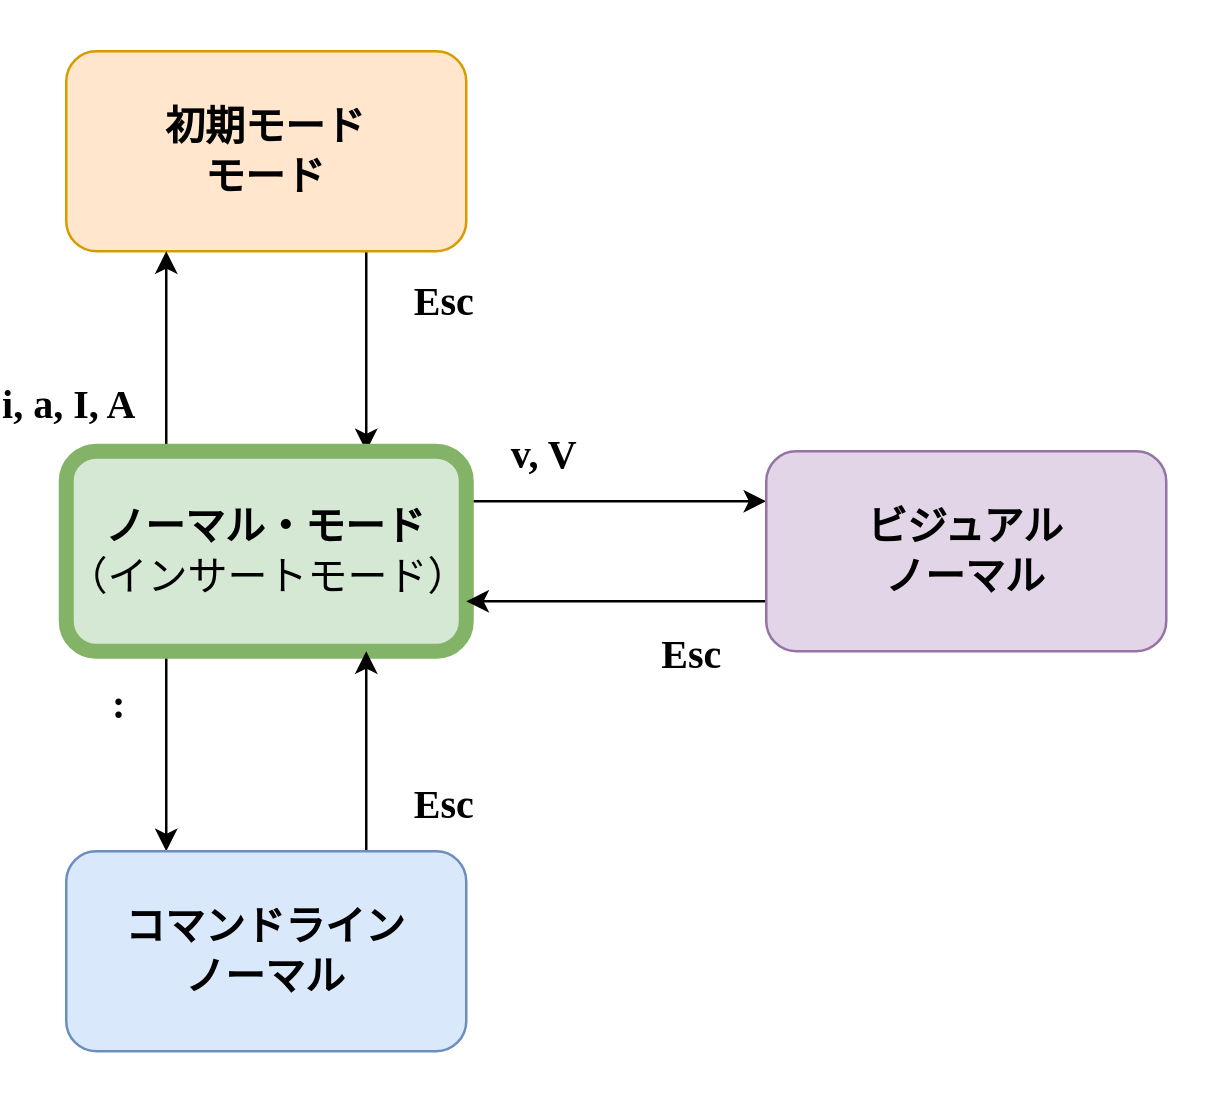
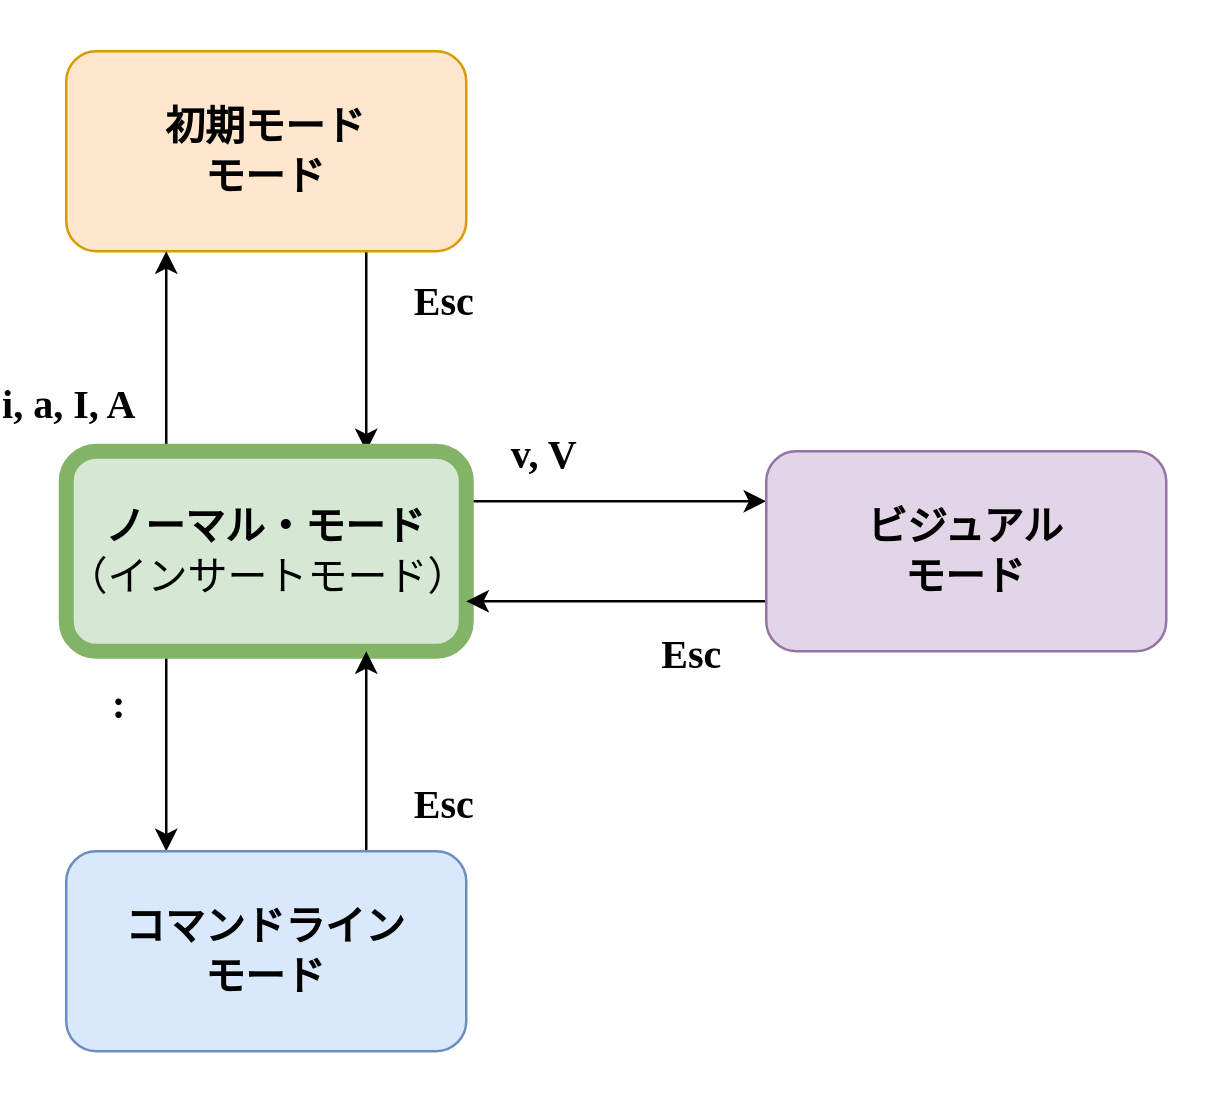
node "ビジュアルノーマル": label "ビジュアルノーマル" -> "ビジュアルモード"
node "コマンドラインノーマル": label "コマンドラインノーマル" -> "コマンドラインモード"
